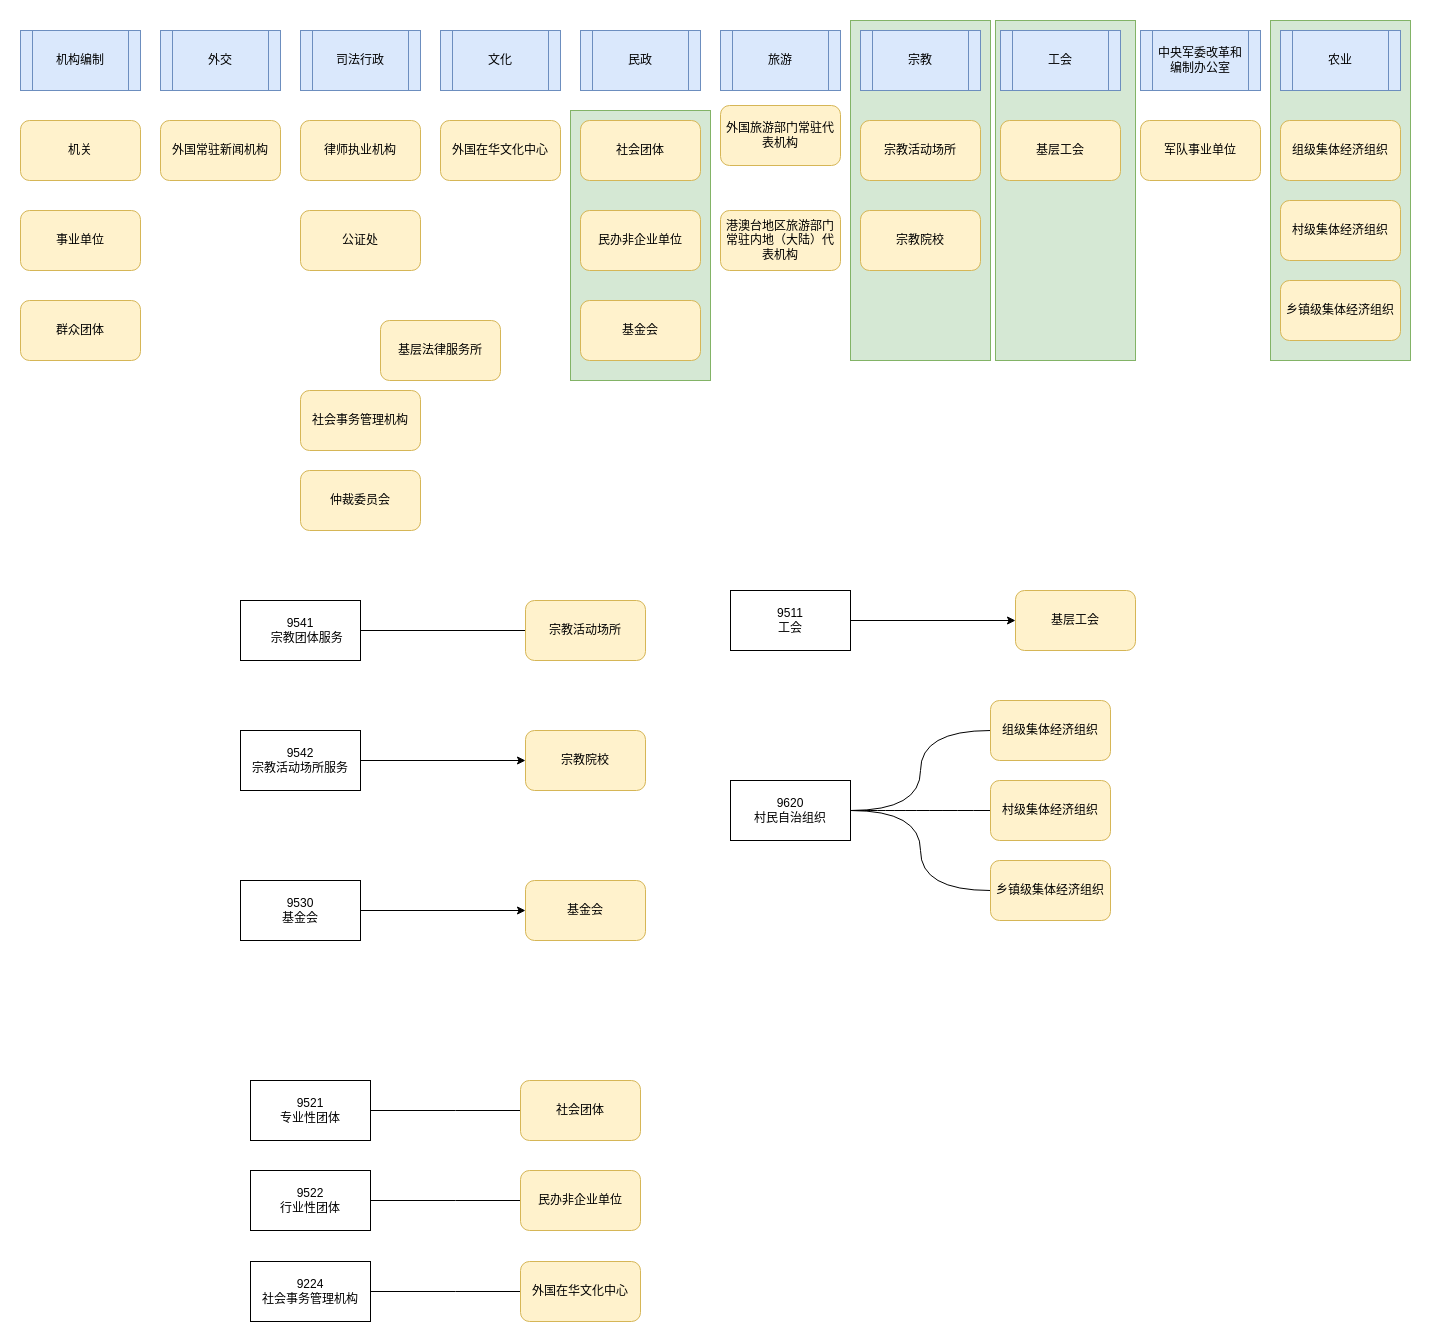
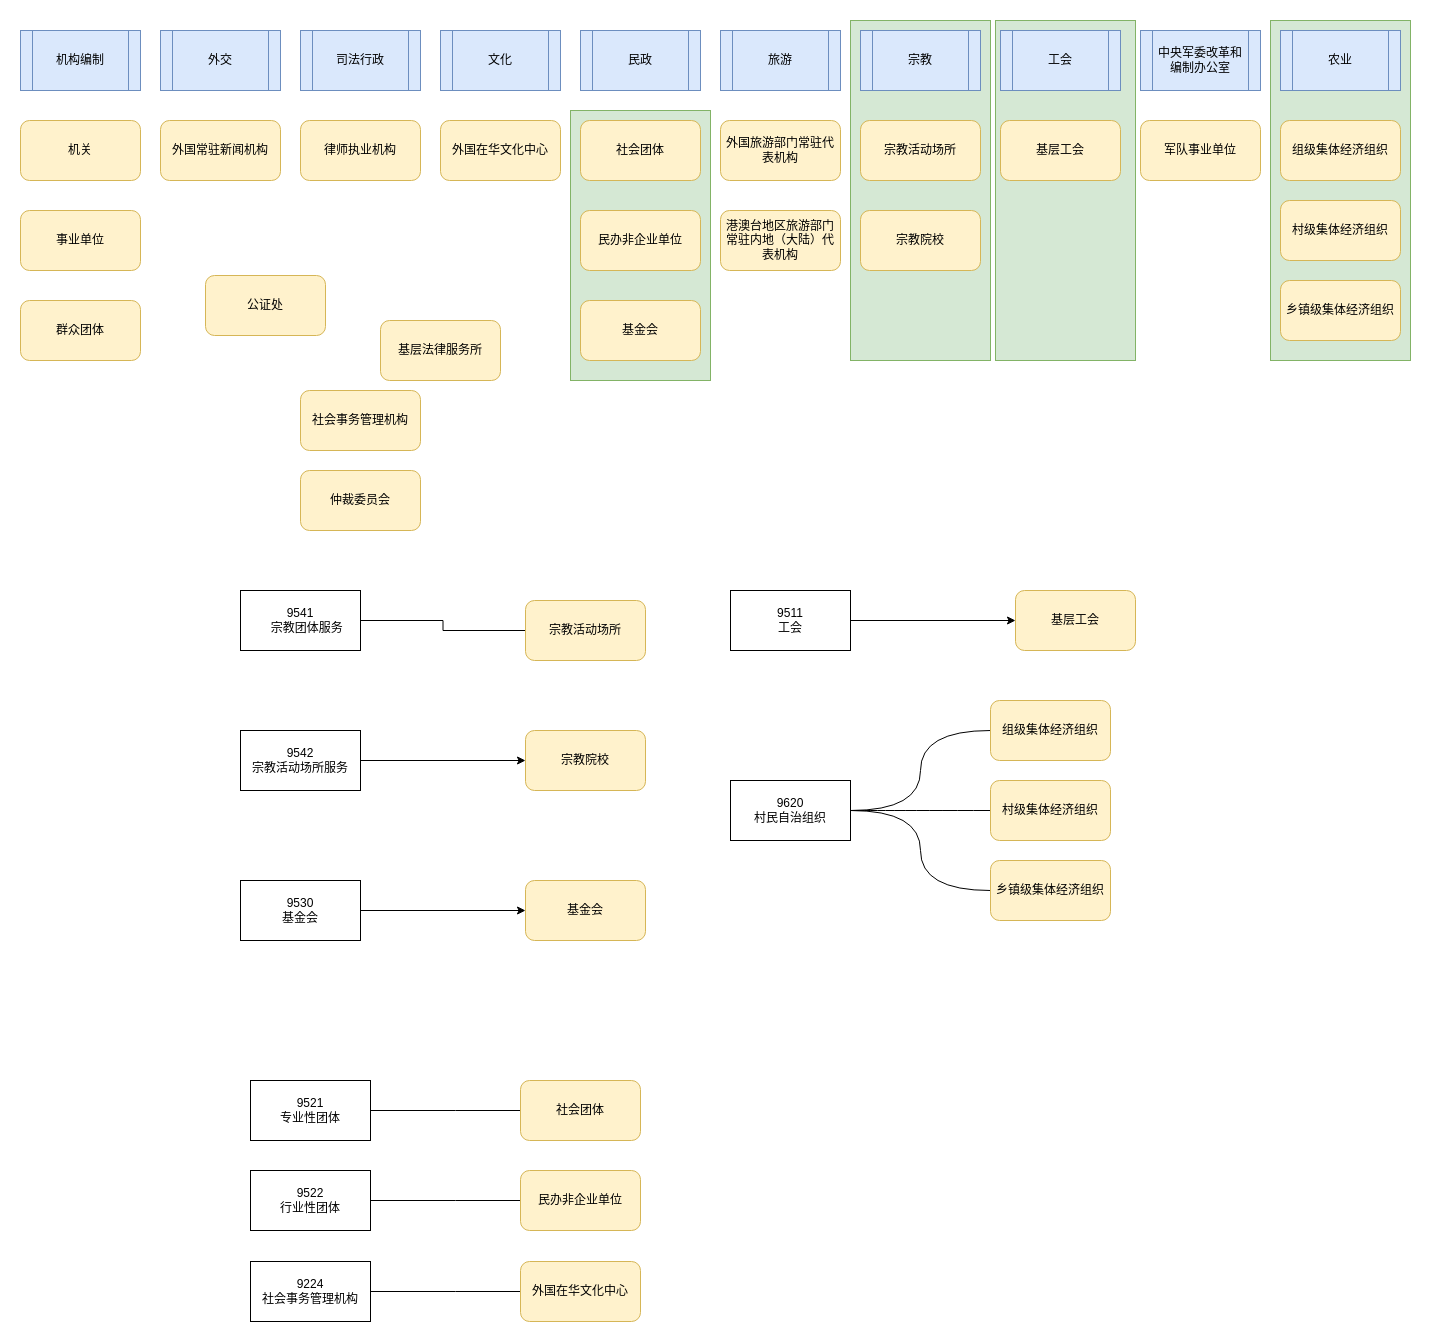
node "外国旅游部门常驻代表机构": moved (781, 136) -> (781, 151)
node "公证处": moved (361, 241) -> (266, 306)
node "9541 宗教团体服务": moved (301, 631) -> (301, 621)
